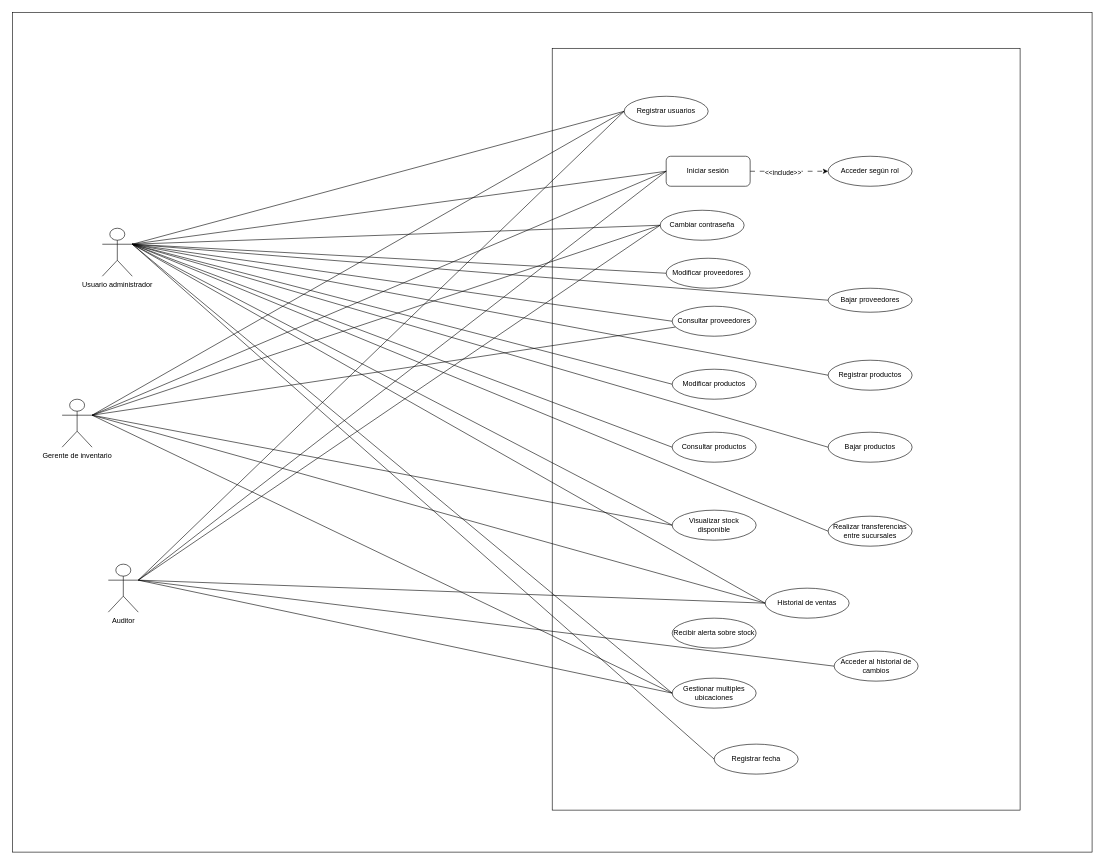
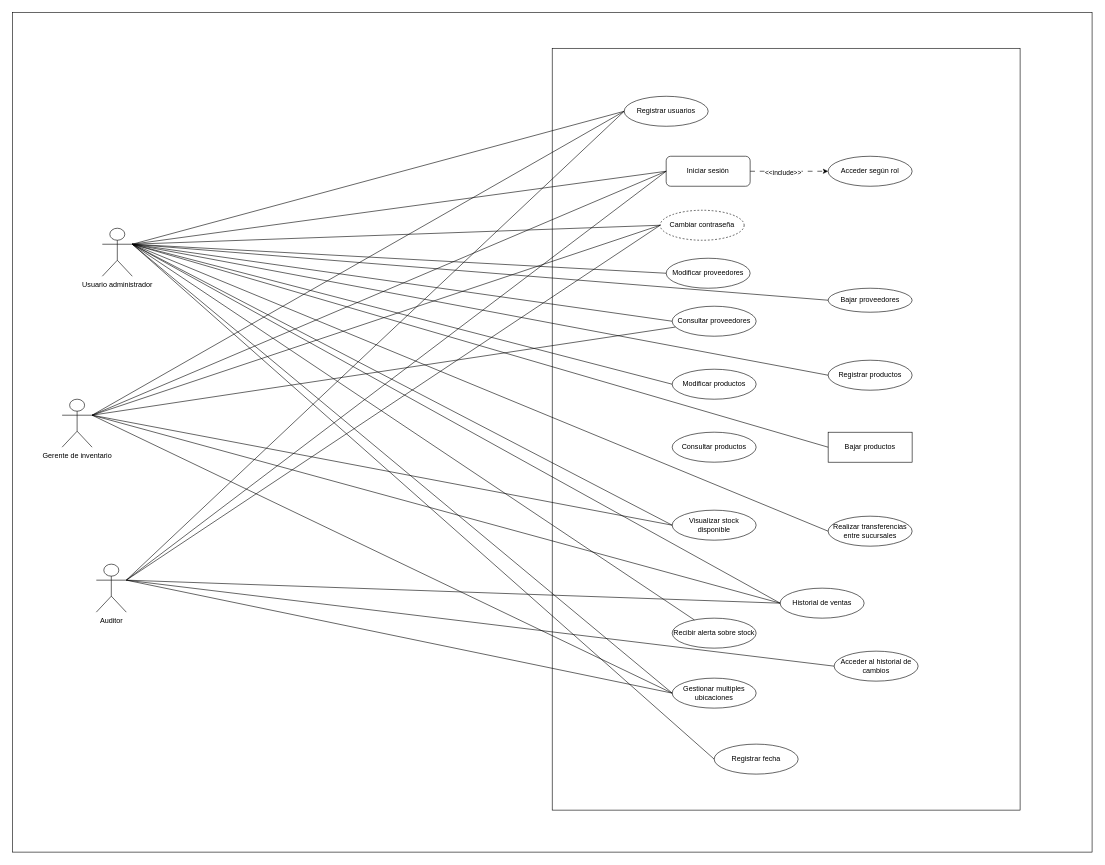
node "Cambiar contraseña": style solid -> dashed
edge "Usuario administrador" -- "Consultar productos": now "Usuario administrador" -- "Recibir alerta sobre stock"
node "Bajar productos": shape ellipse -> rectangle
node "Auditor": moved (123, 588) -> (111, 588)
node "Historial de ventas": moved (807, 603) -> (822, 603)
